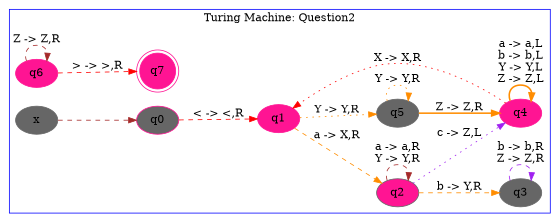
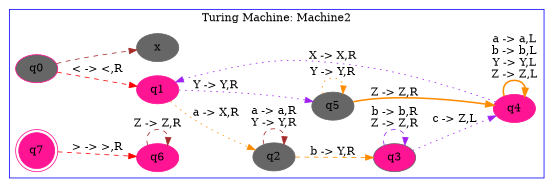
cluster "Turing Machine: Question2": label "Turing Machine: Question2" -> "Turing Machine: Machine2"
edge "q4" -> "q1": color red -> purple
edge "q6" -> "q7": reversed
edge "q1" -> "q5": color darkorange -> purple
edge "x" -> "q0": reversed
edge "q1" -> "q2": style dashed -> dotted
edge "q2" -> "q4": now "q3" -> "q4"
node "q2": fillcolor deeppink -> gray40
node "q3": fillcolor gray40 -> deeppink
